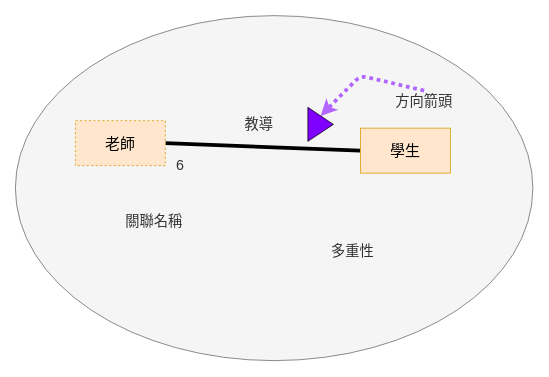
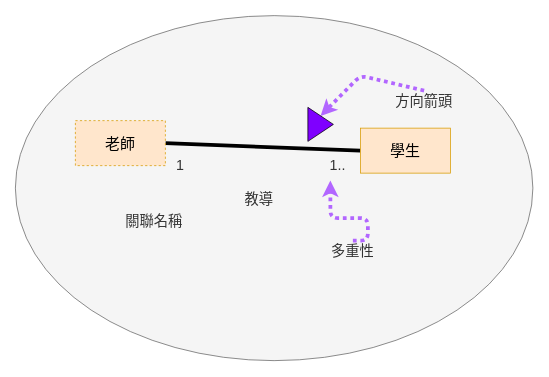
node "教導": moved (259, 124) -> (259, 199)
node "6": label "6" -> "1"
node "1..": added
edge "多重性" -> "1..": added
